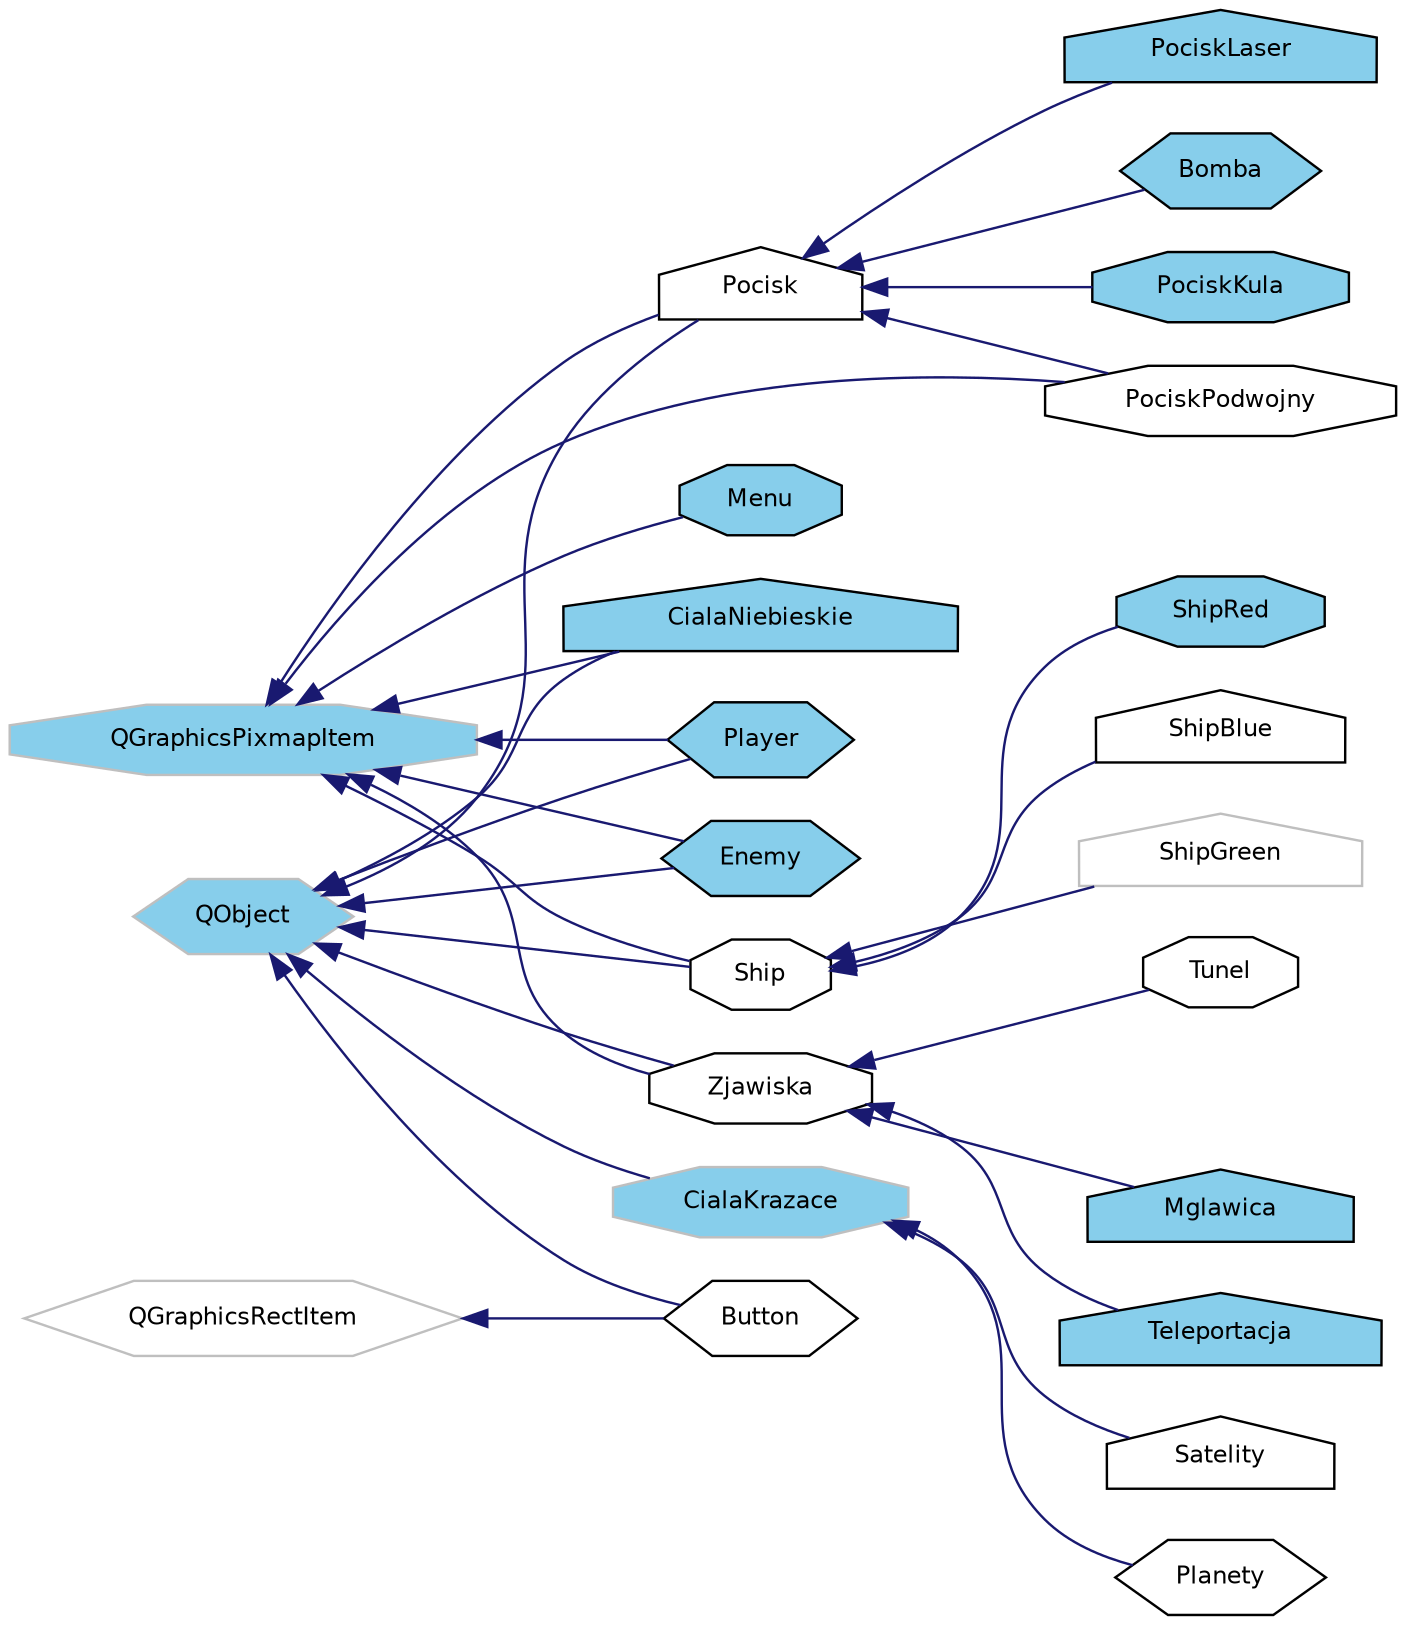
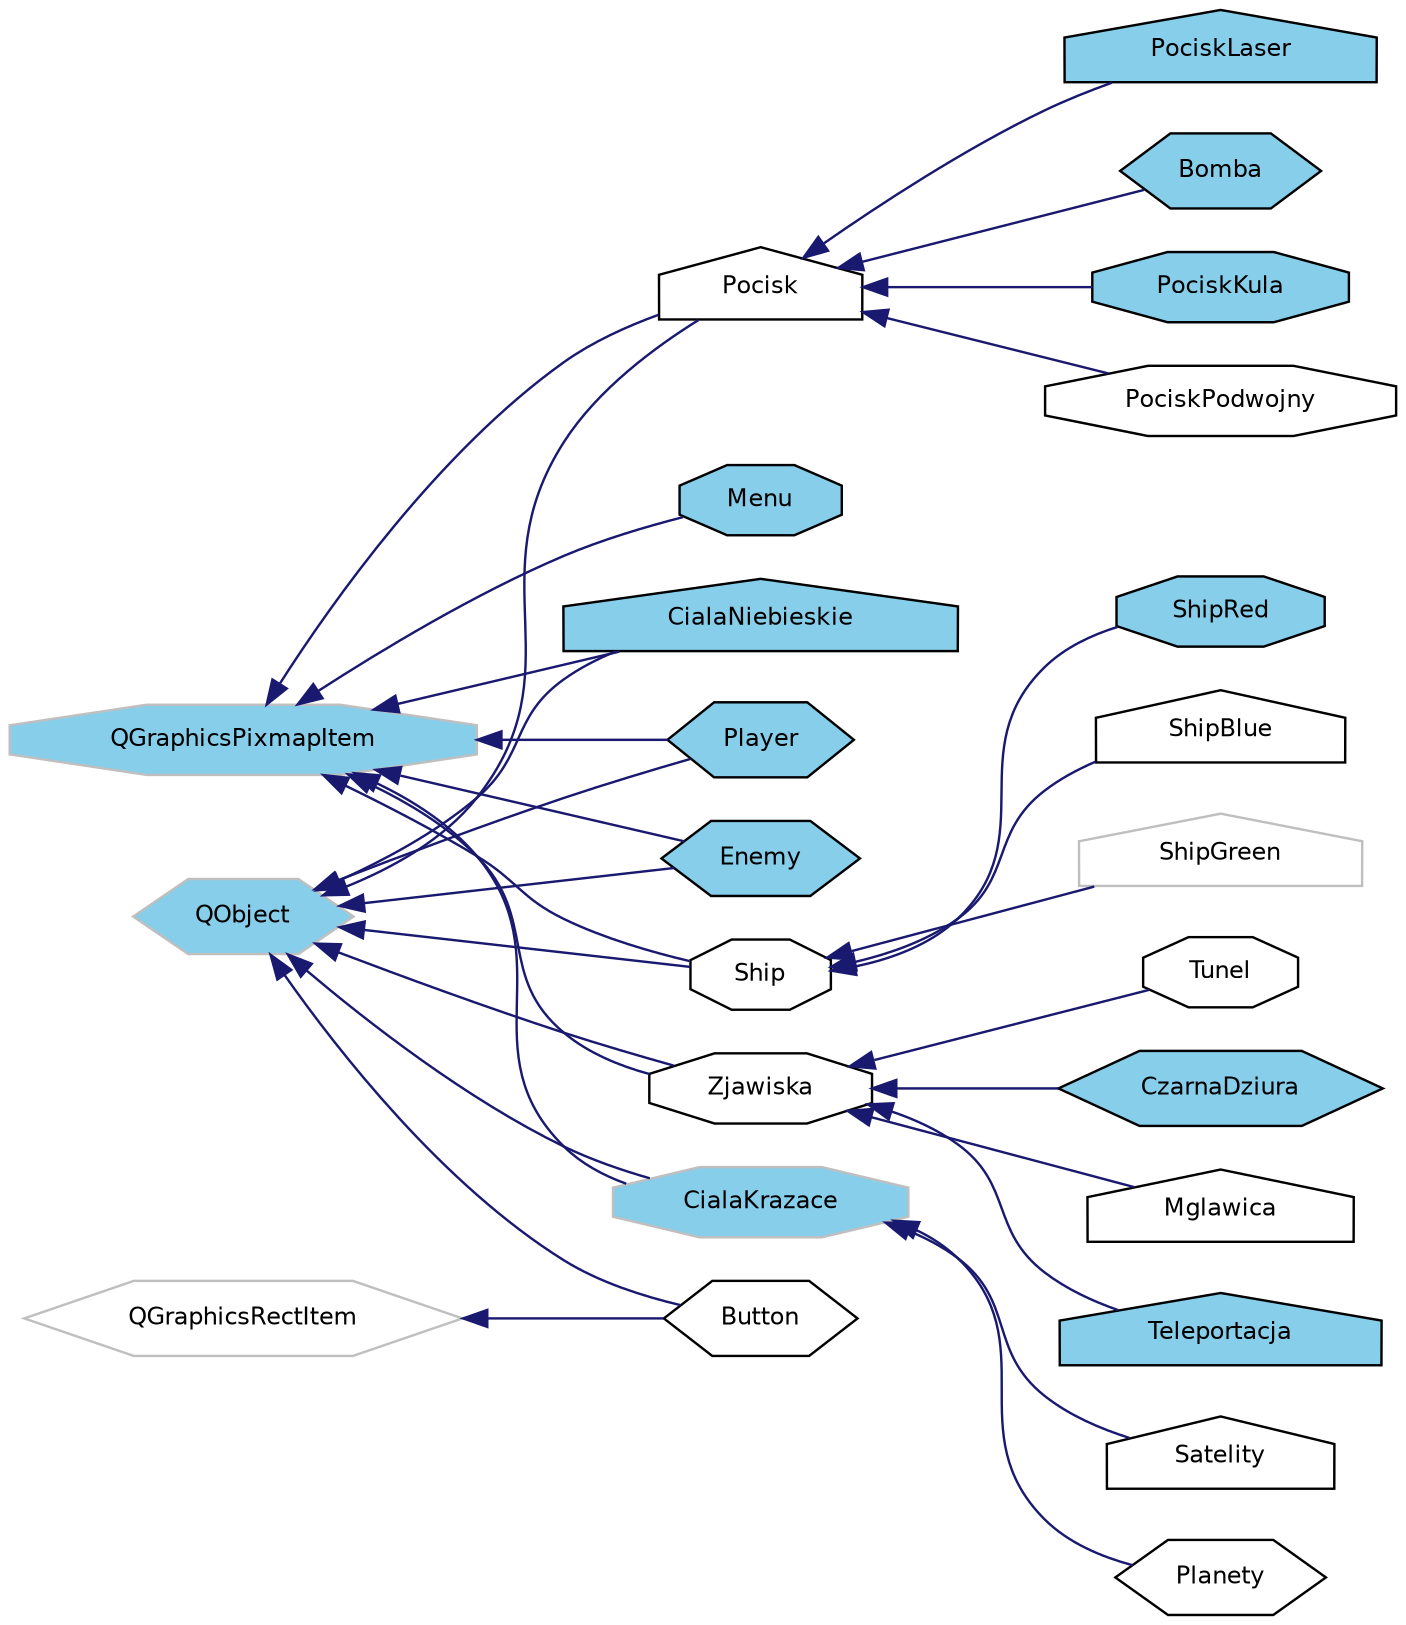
edge "PociskPodwojny" -> "QGraphicsPixmapItem": now "CialaKrazace" -> "QGraphicsPixmapItem"
node "CzarnaDziura": added
node "Mglawica": fillcolor skyblue -> white
